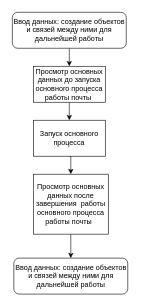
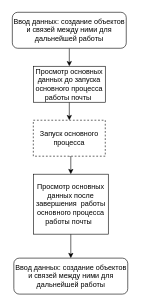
node "Запуск основного процесса": style solid -> dashed
